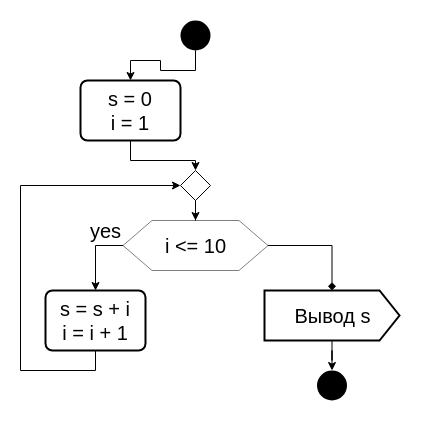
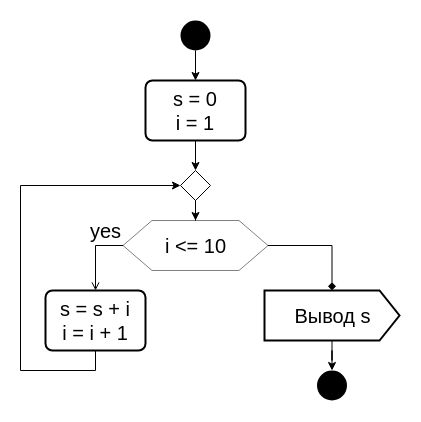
node "s = 0 i = 1": moved (131, 111) -> (196, 111)
edge "i <= 10" -> "s = s + i i = i + 1": arrowhead classic -> open
